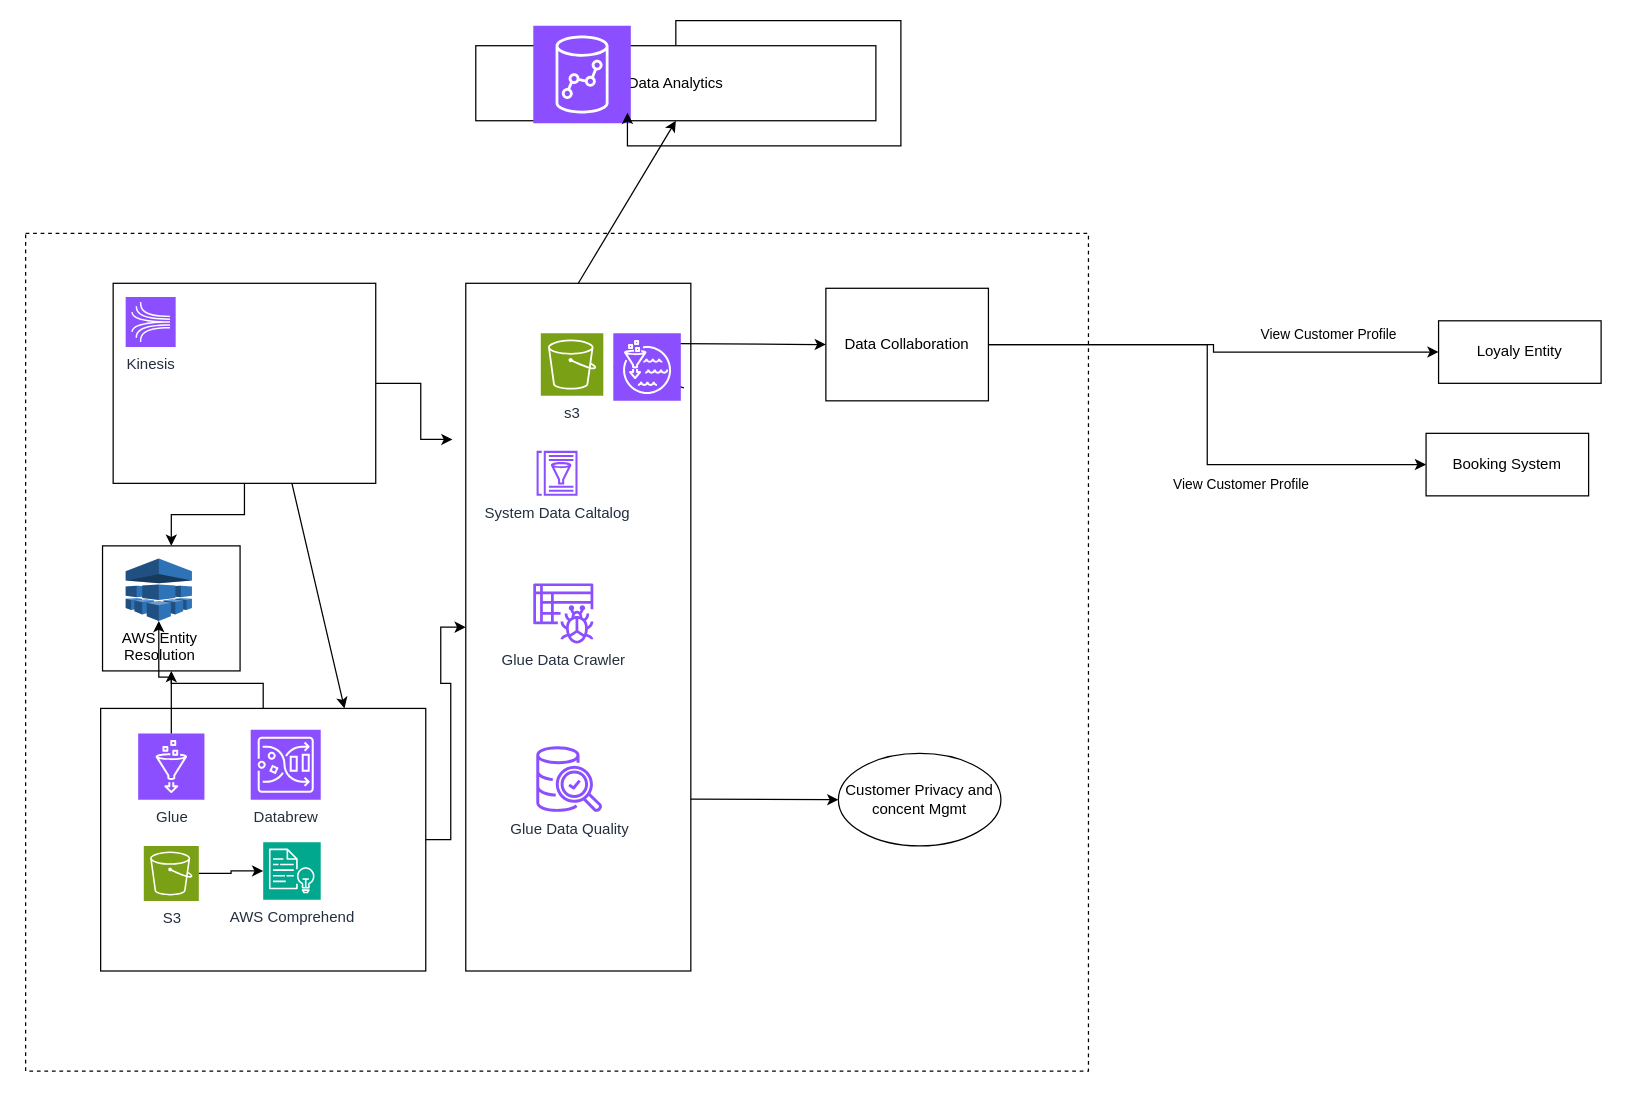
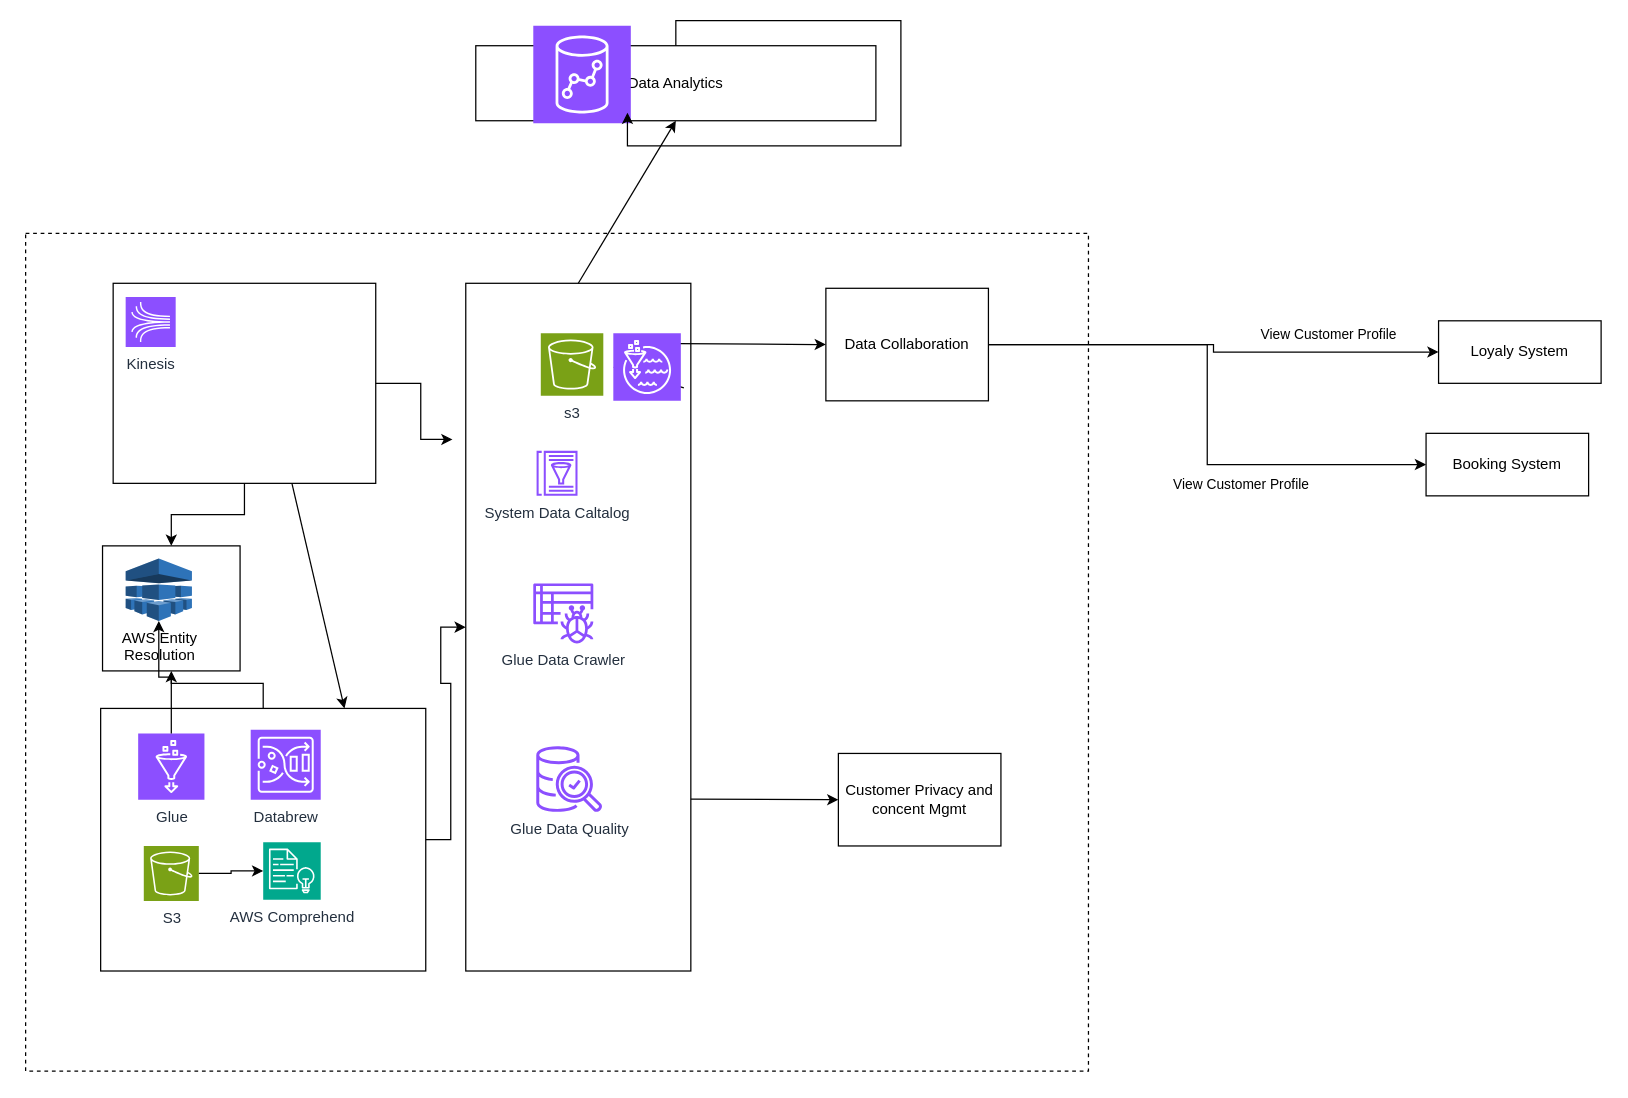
node "Loyaly Entity": label "Loyaly Entity" -> "Loyaly System"
node "Customer Privacy and concent Mgmt": shape ellipse -> rectangle
